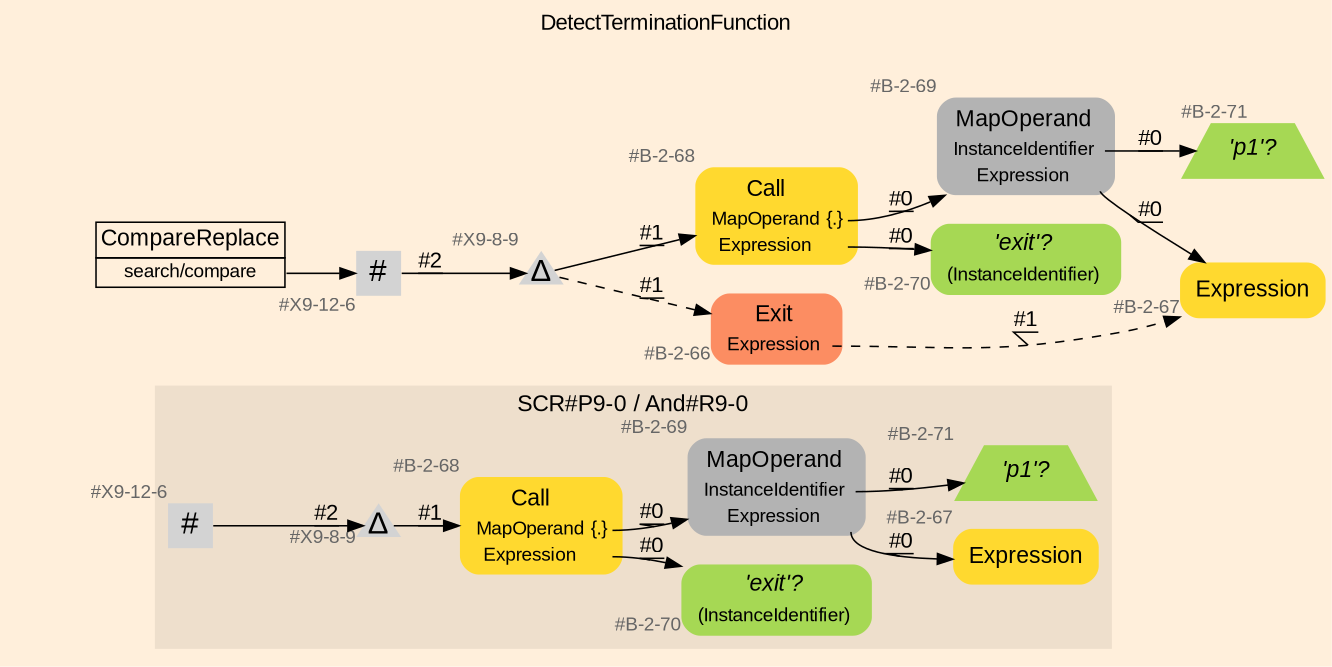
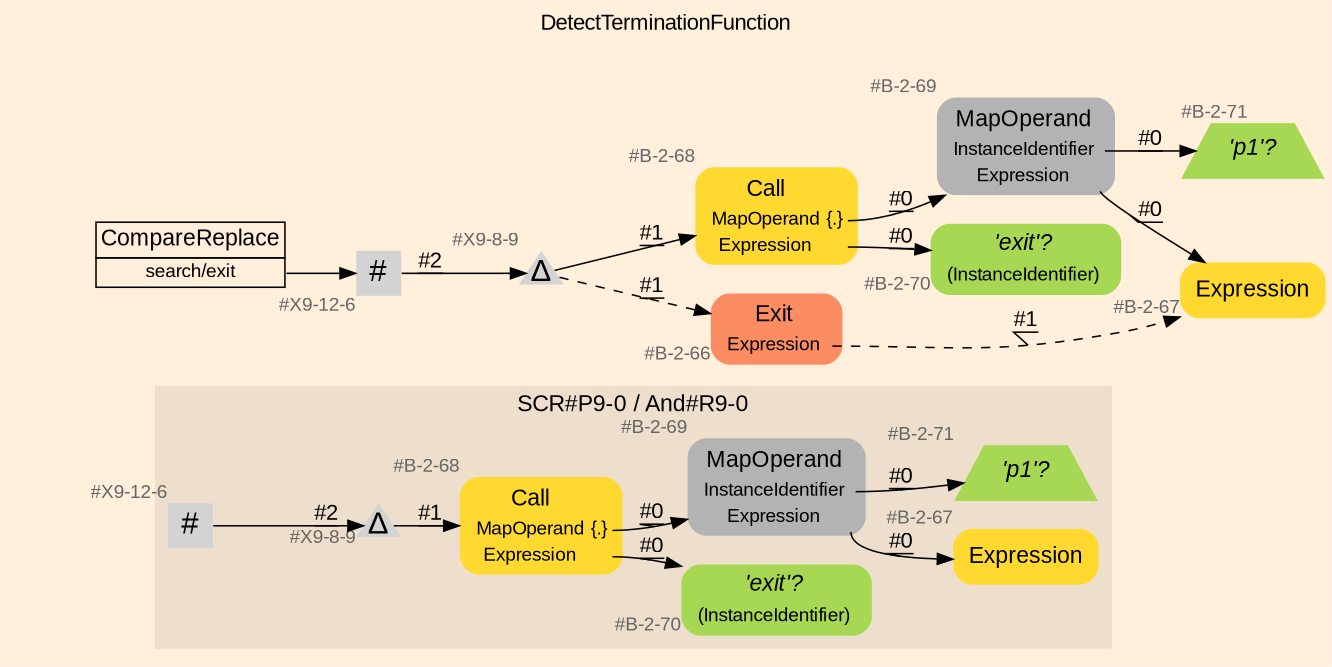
node "CompareReplace": text "search/compare" -> "search/exit"
